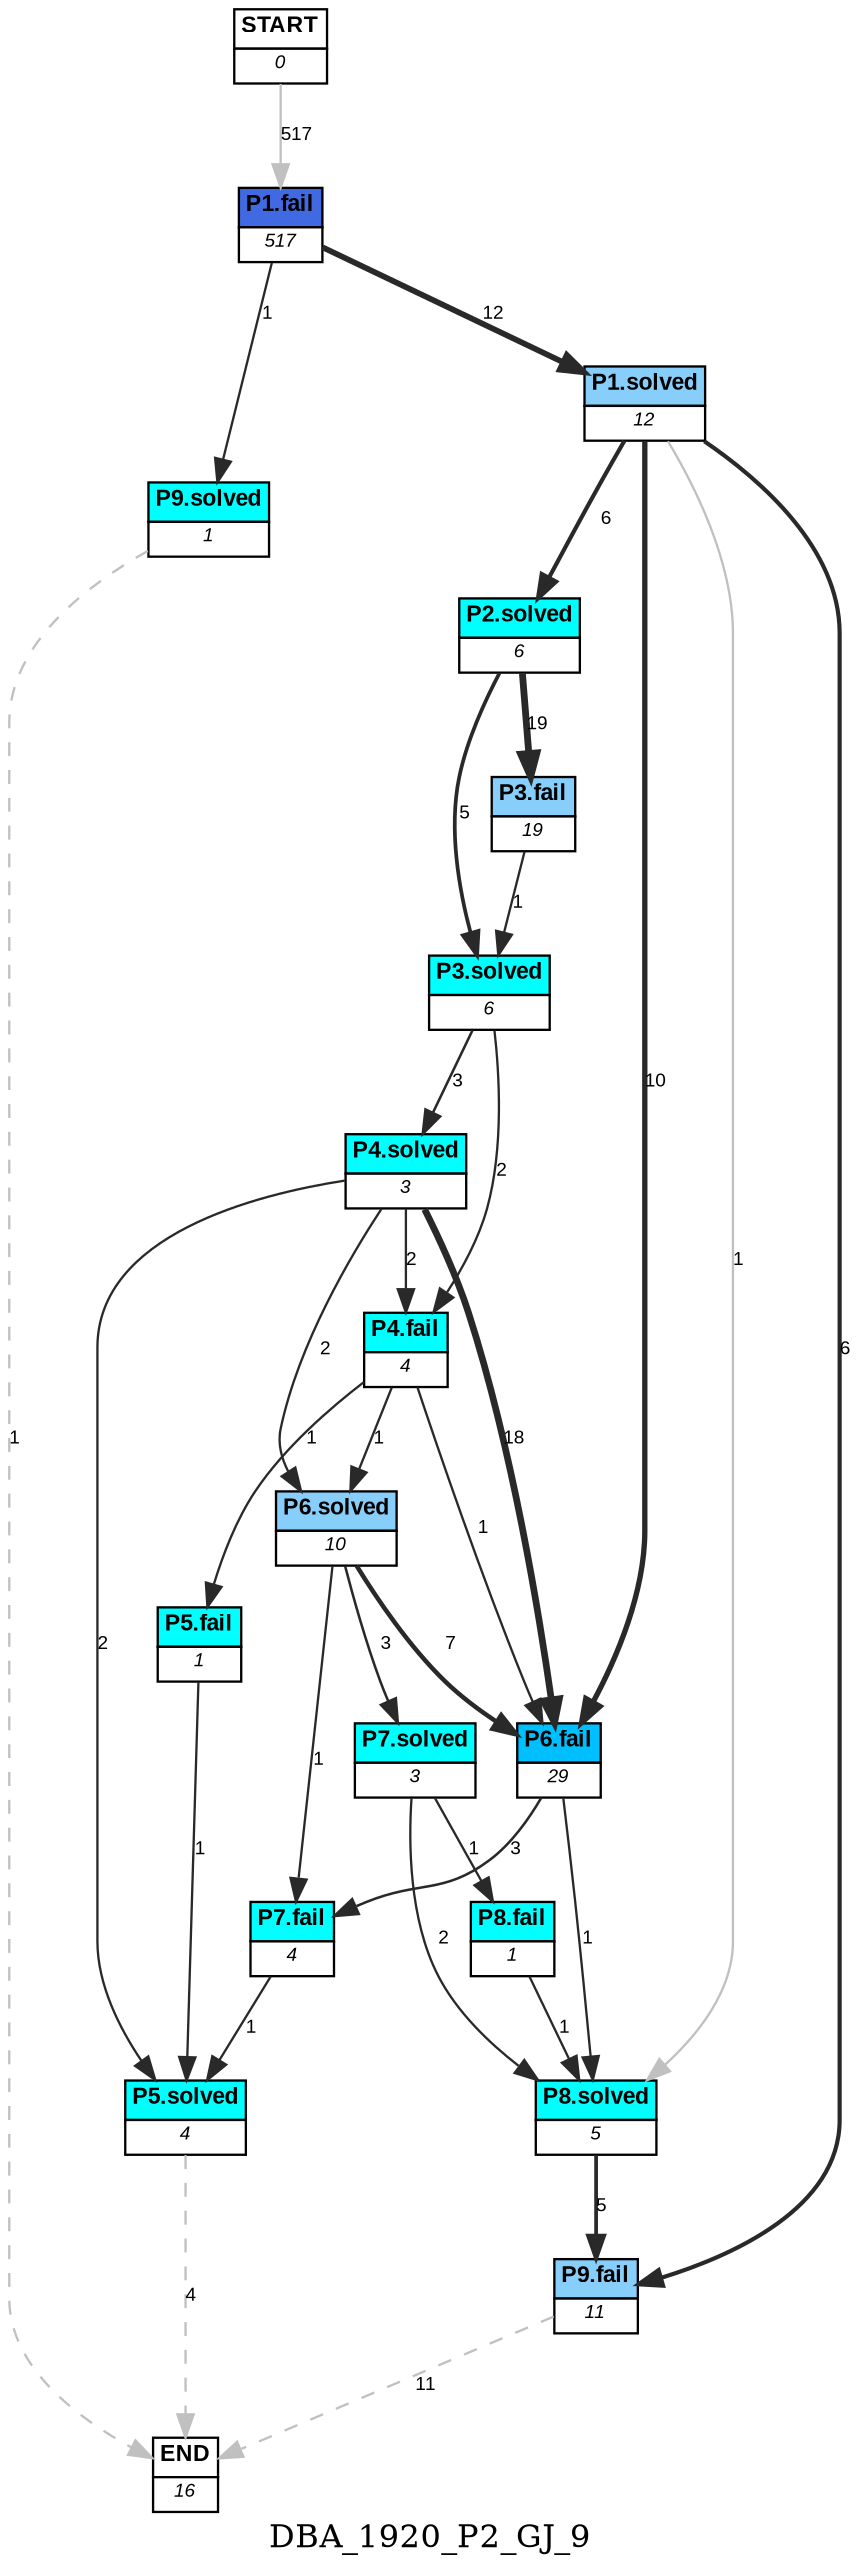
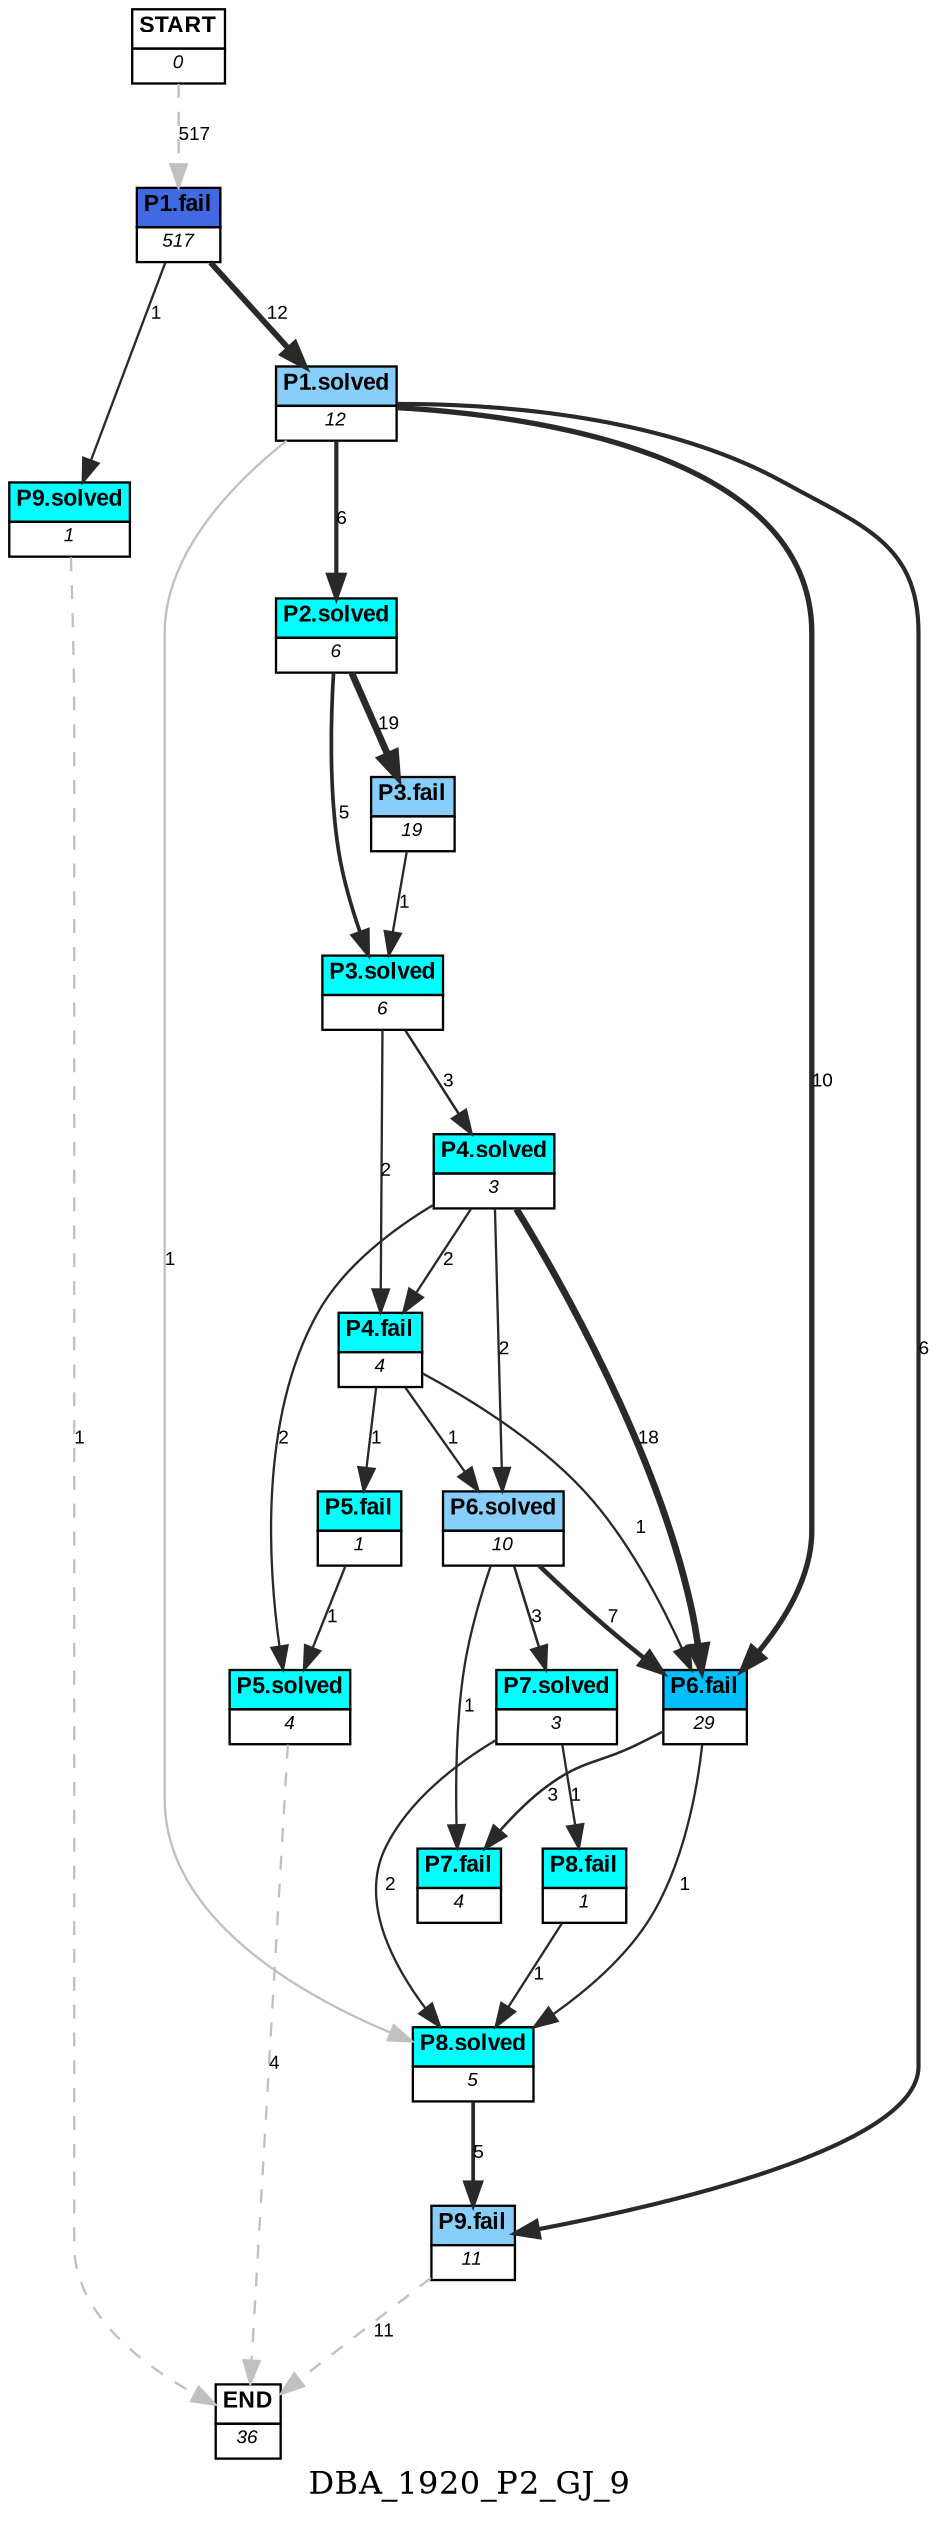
edge "START" -> "P1.fail": style solid -> dashed
edge "P7.fail" -> "P5.solved": removed, label "1"
node "END": text "16" -> "36"
